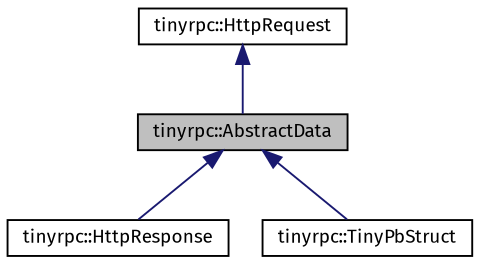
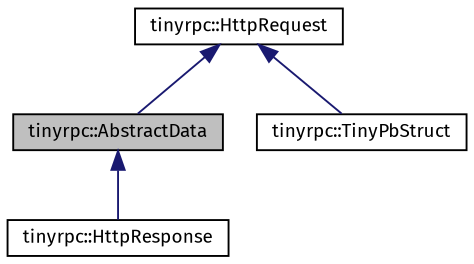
edge "tinyrpc::TinyPbStruct" -> "tinyrpc::AbstractData": now "tinyrpc::TinyPbStruct" -> "tinyrpc::HttpRequest"
